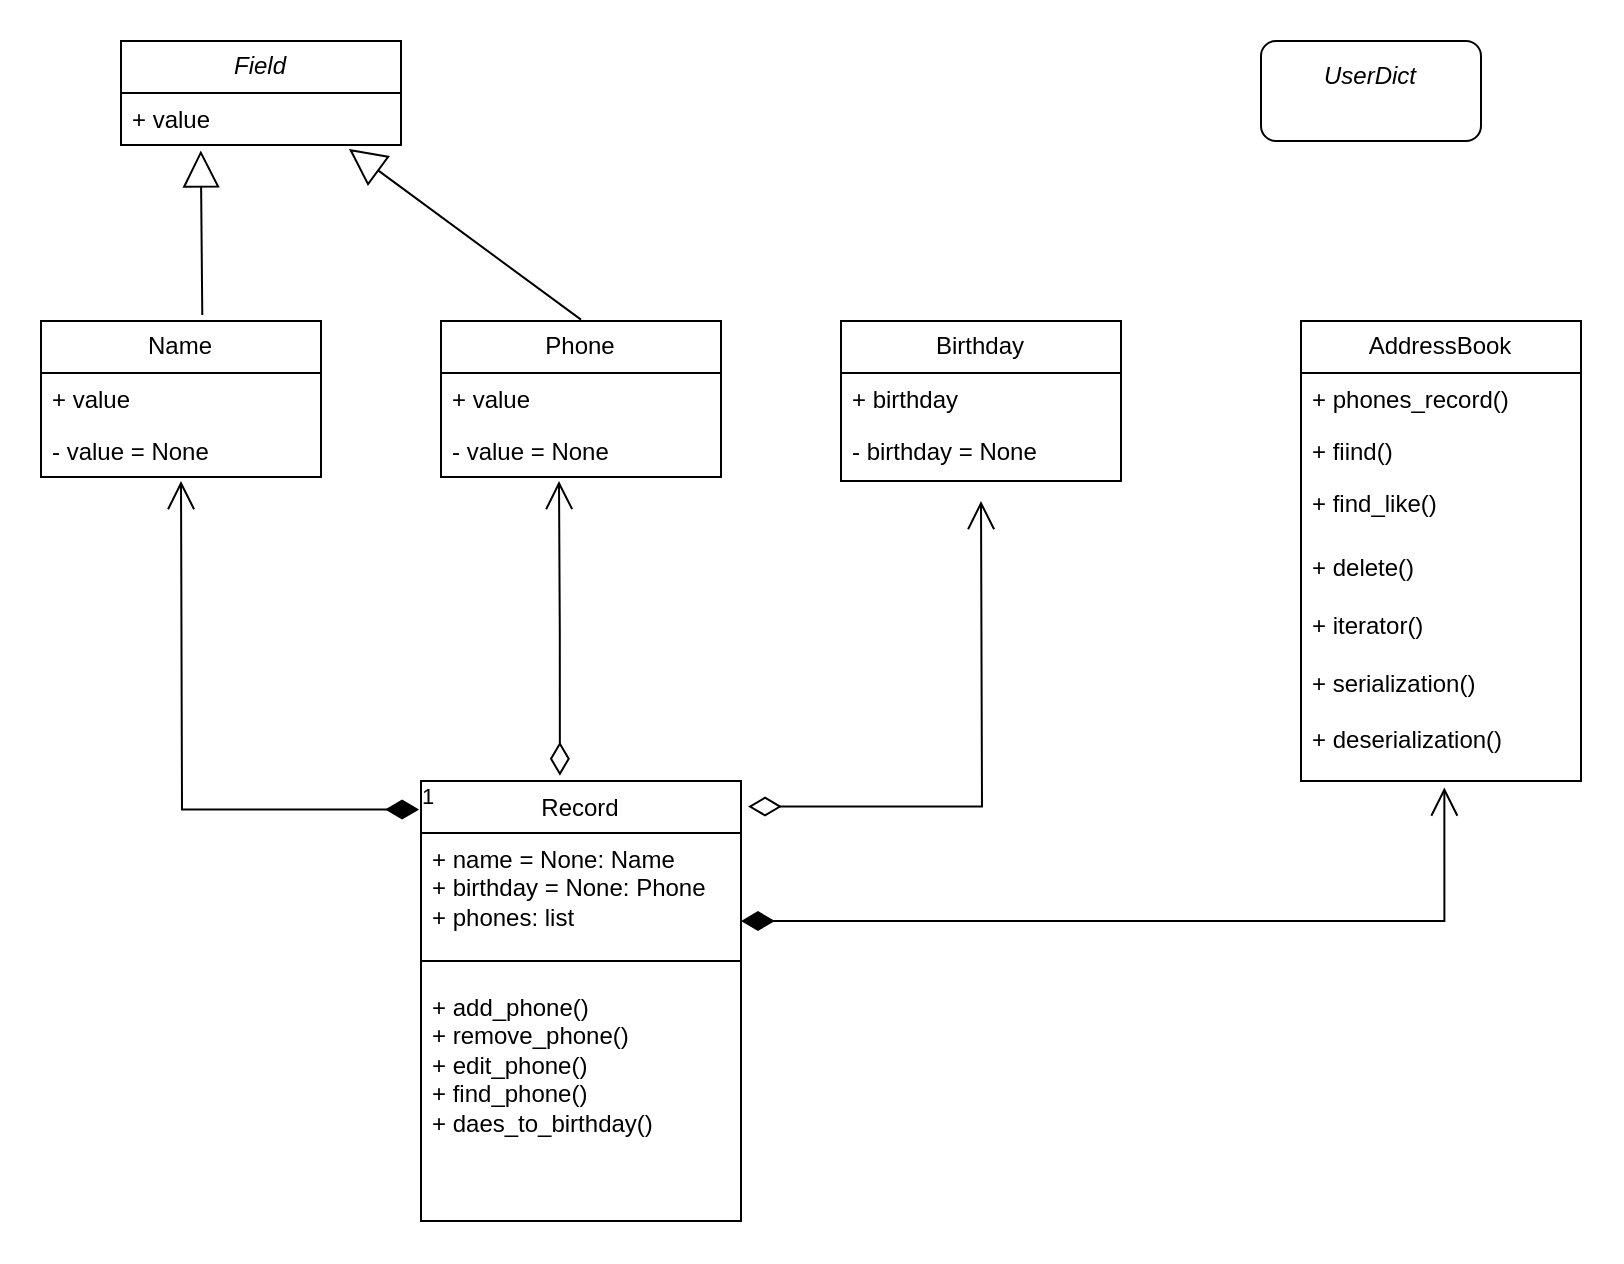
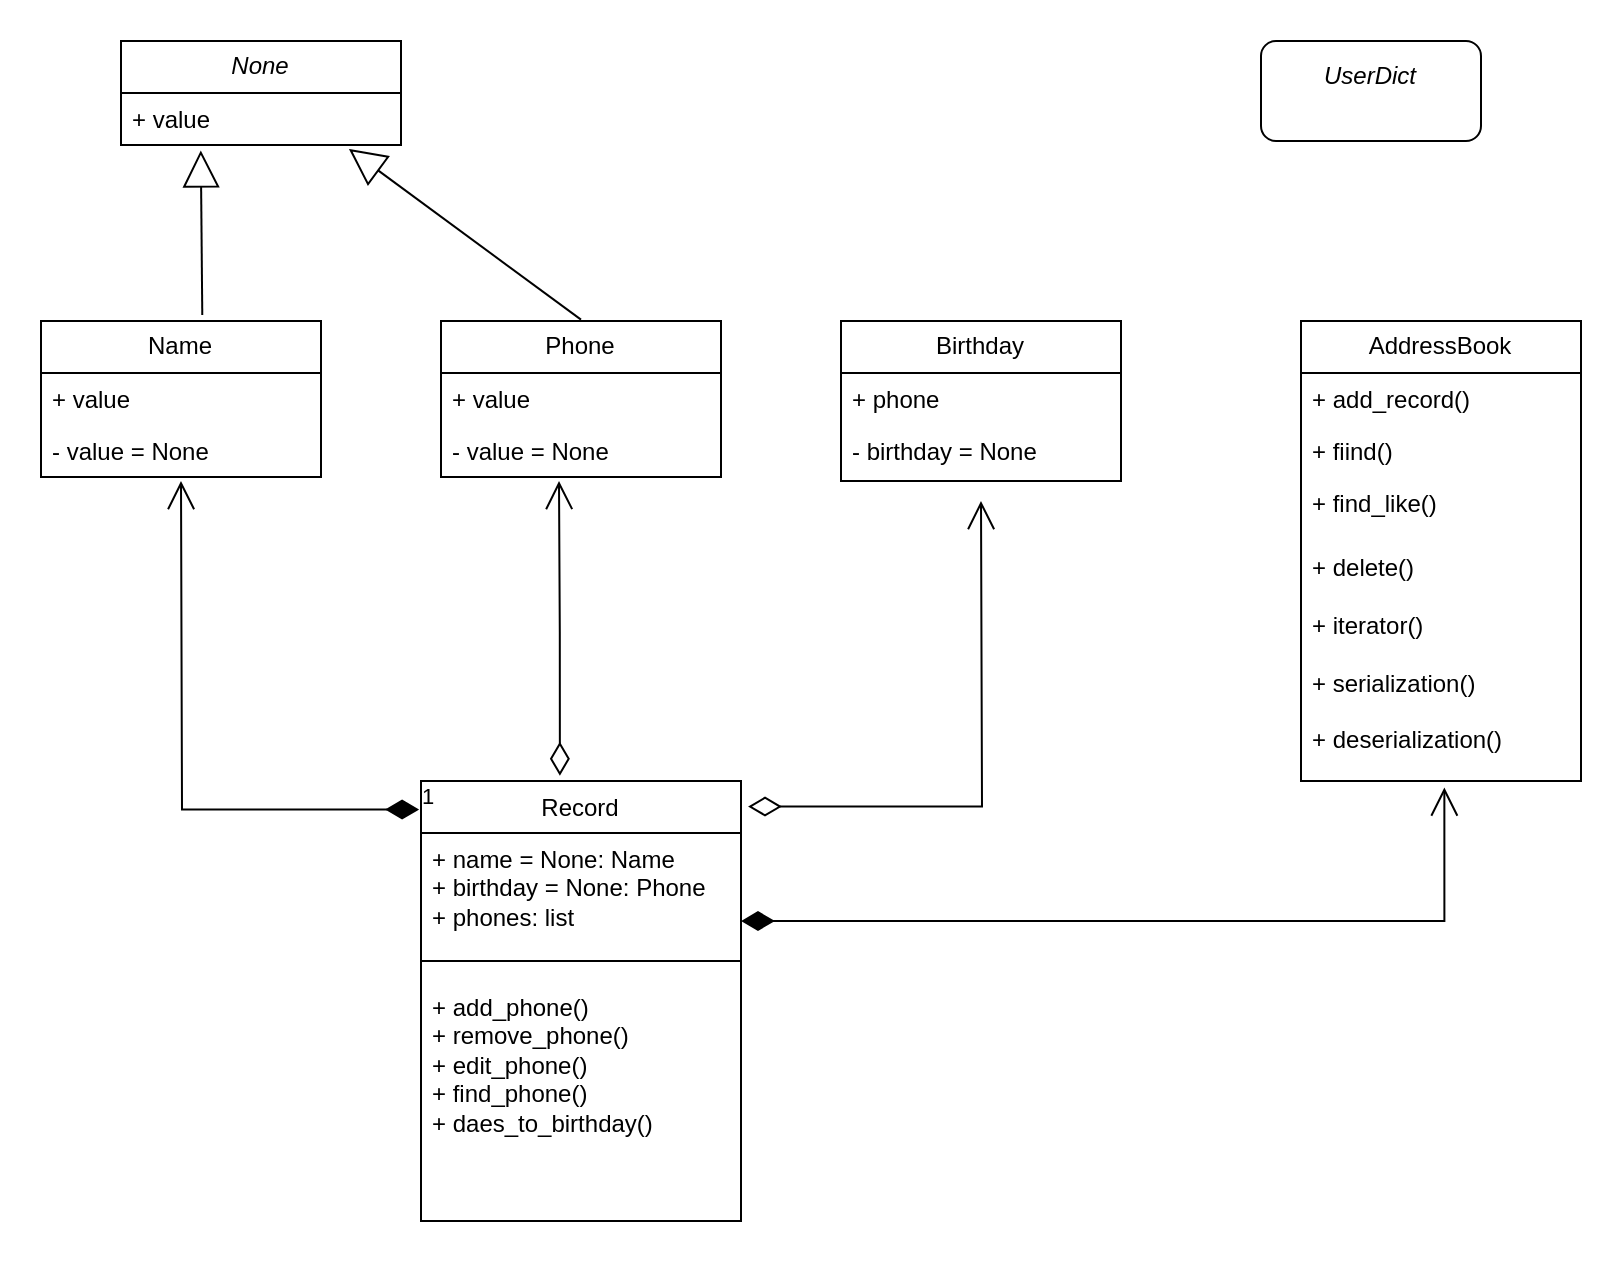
node "Field": label "Field" -> "None"
node "+ birthday": label "+ birthday" -> "+ phone"
node "+ phones_record()": label "+ phones_record()" -> "+ add_record()"
